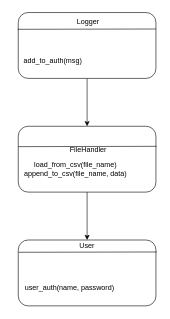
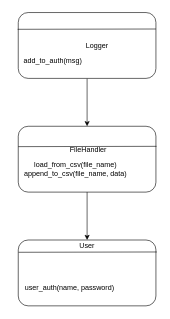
node "Logger": moved (89, 21) -> (98, 45)
